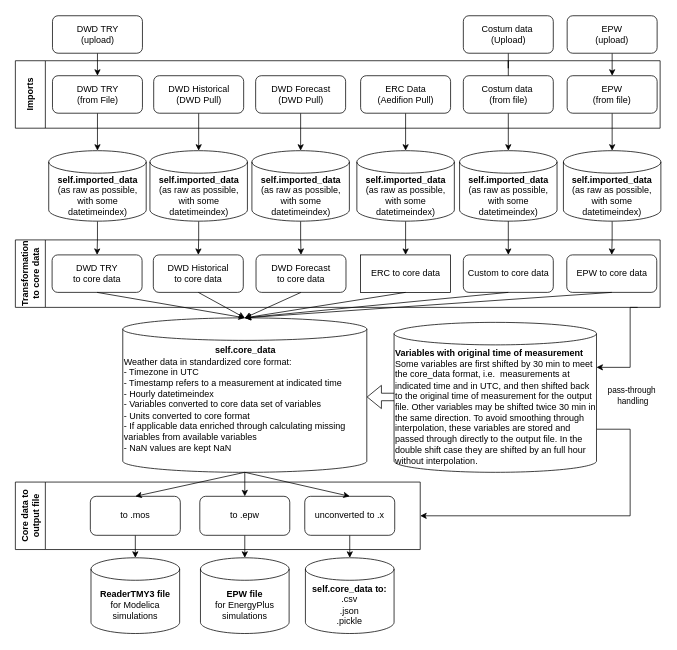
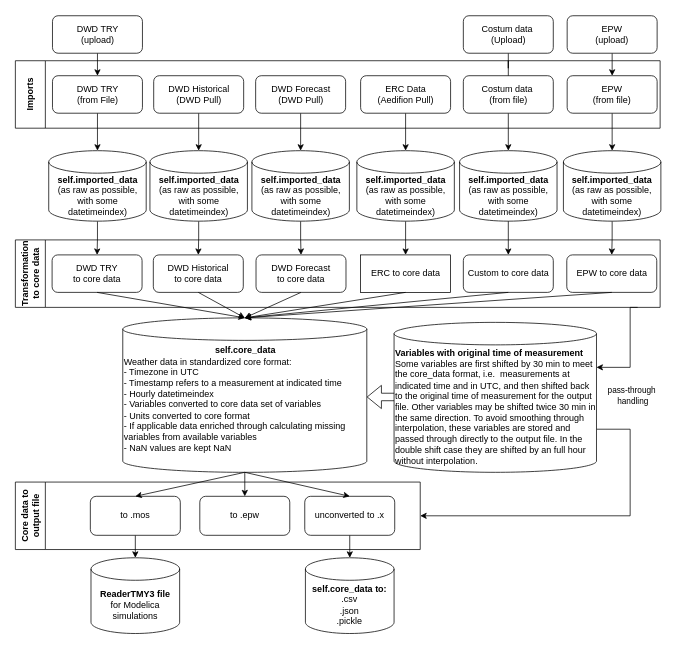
edge "to .epw" -> "EPW file for EnergyPlus simulations": removed
node "EPW file for EnergyPlus simulations": removed
